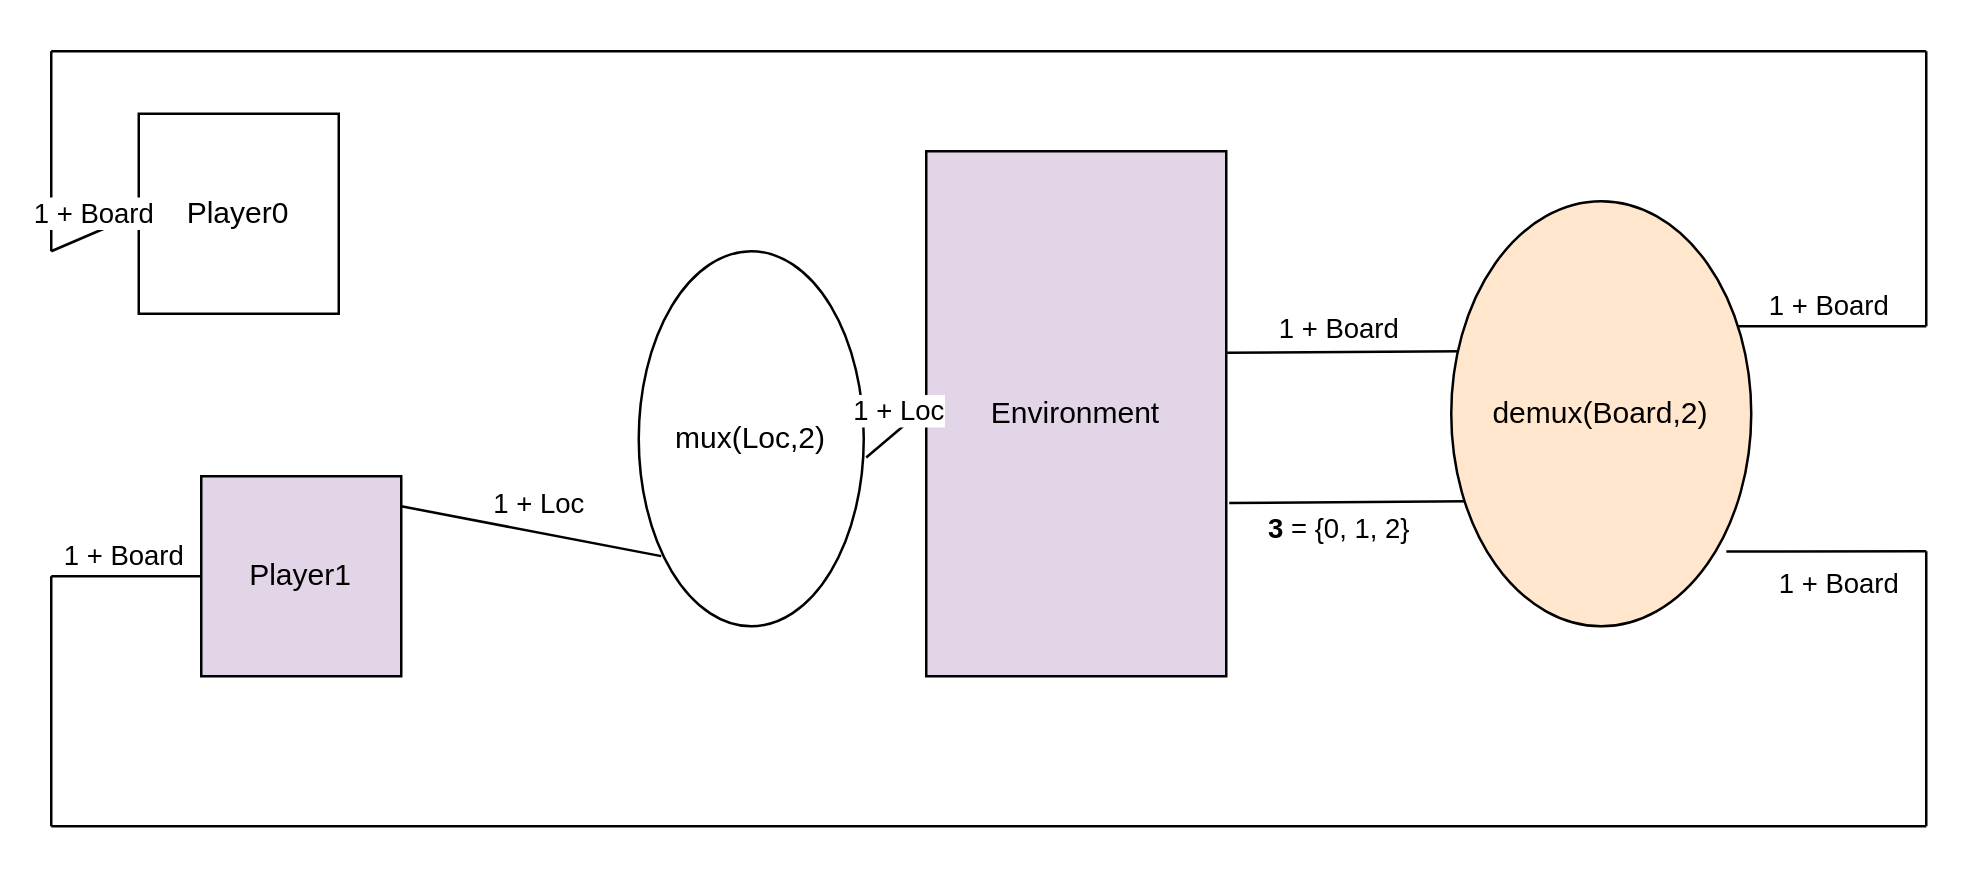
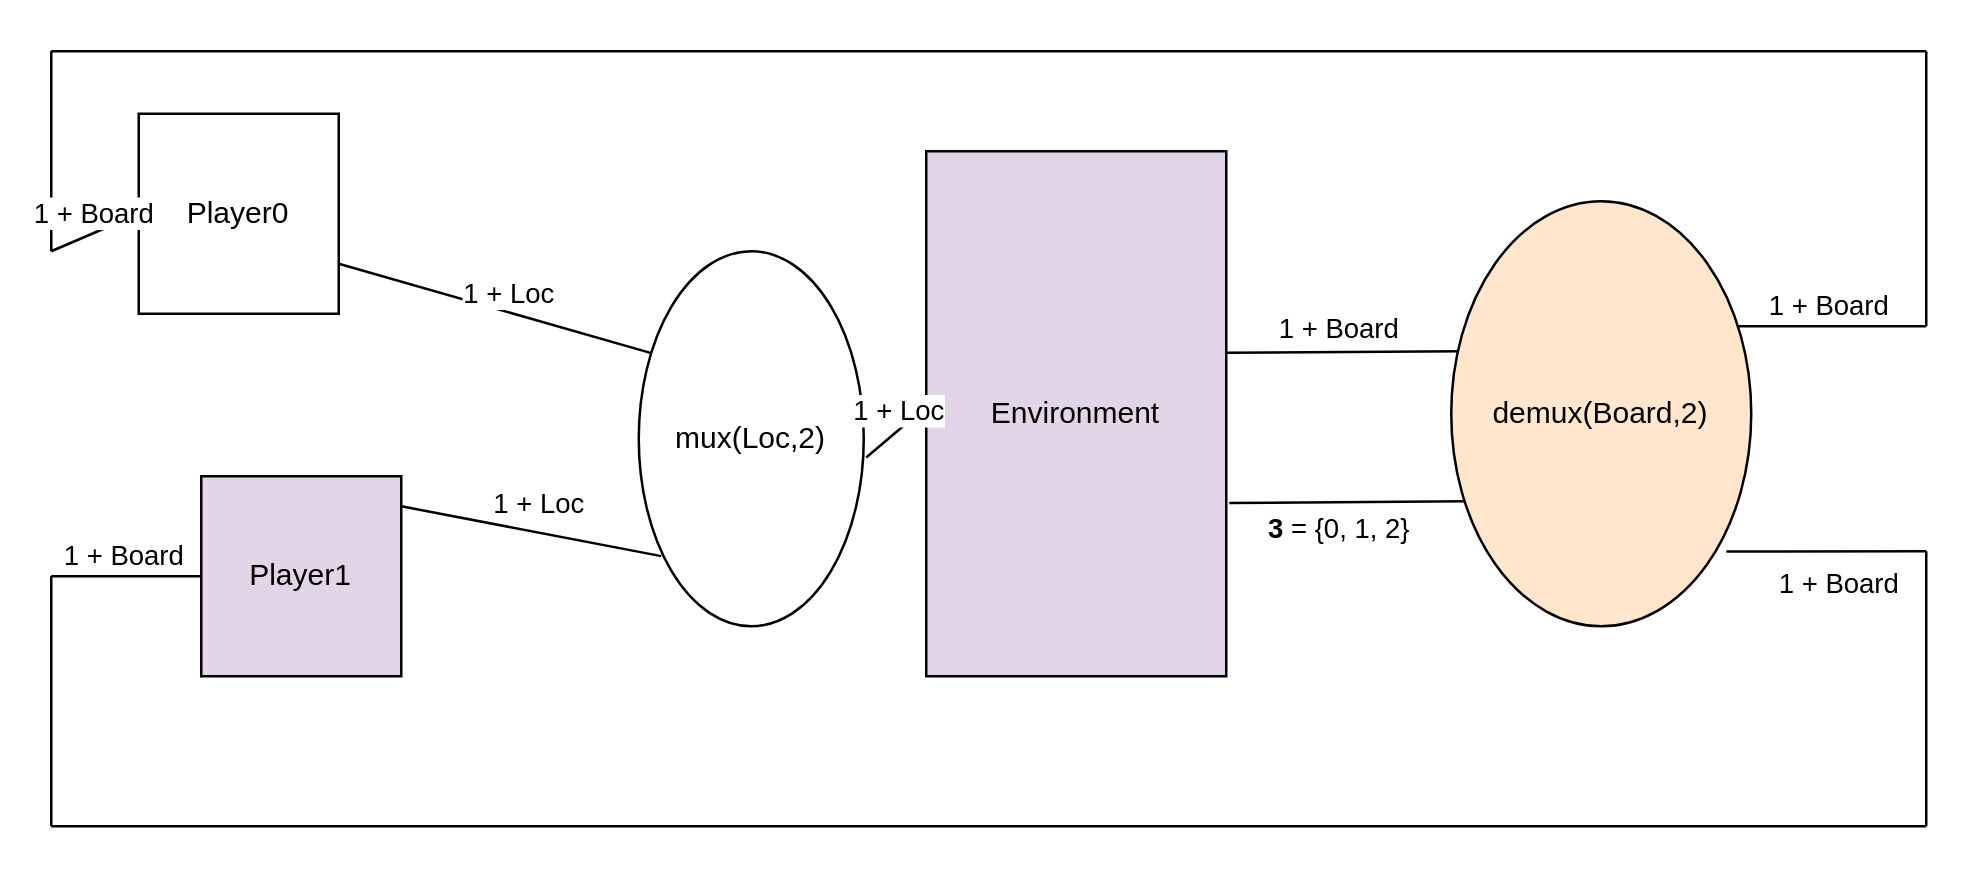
edge "Player0" -- "mux(Loc,2)": added, label "1 + Loc"
